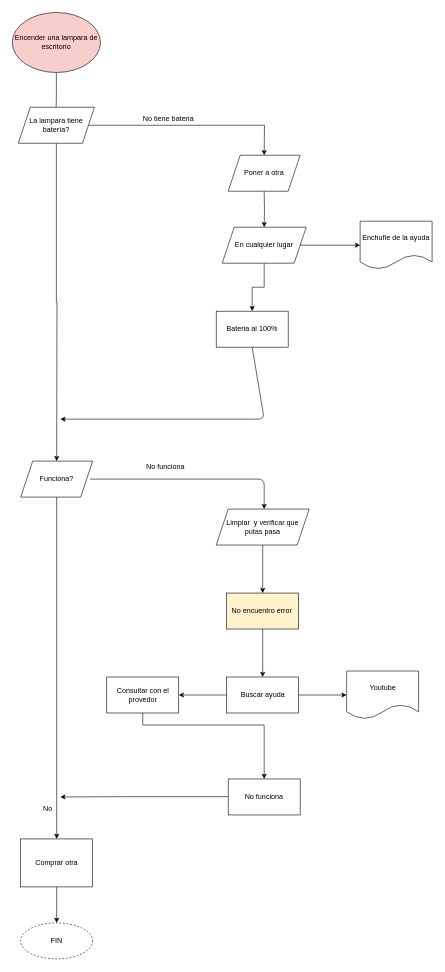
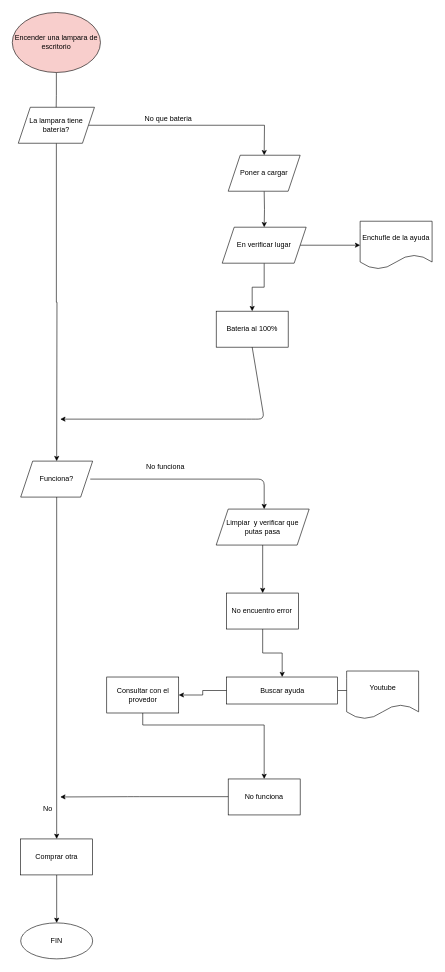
node "No tiene bateria": label "No tiene bateria" -> "No que bateria"
node "Poner a otra": label "Poner a otra" -> "Poner a cargar"
node "En cualquier lugar": label "En cualquier lugar" -> "En verificar lugar"
node "No encuentro error": fillcolor #fff2cc -> #ffffff
node "Buscar ayuda": size 72x36 -> 111x27
node "Comprar otra": size 72x48 -> 72x36
node "FIN": style dashed -> solid
